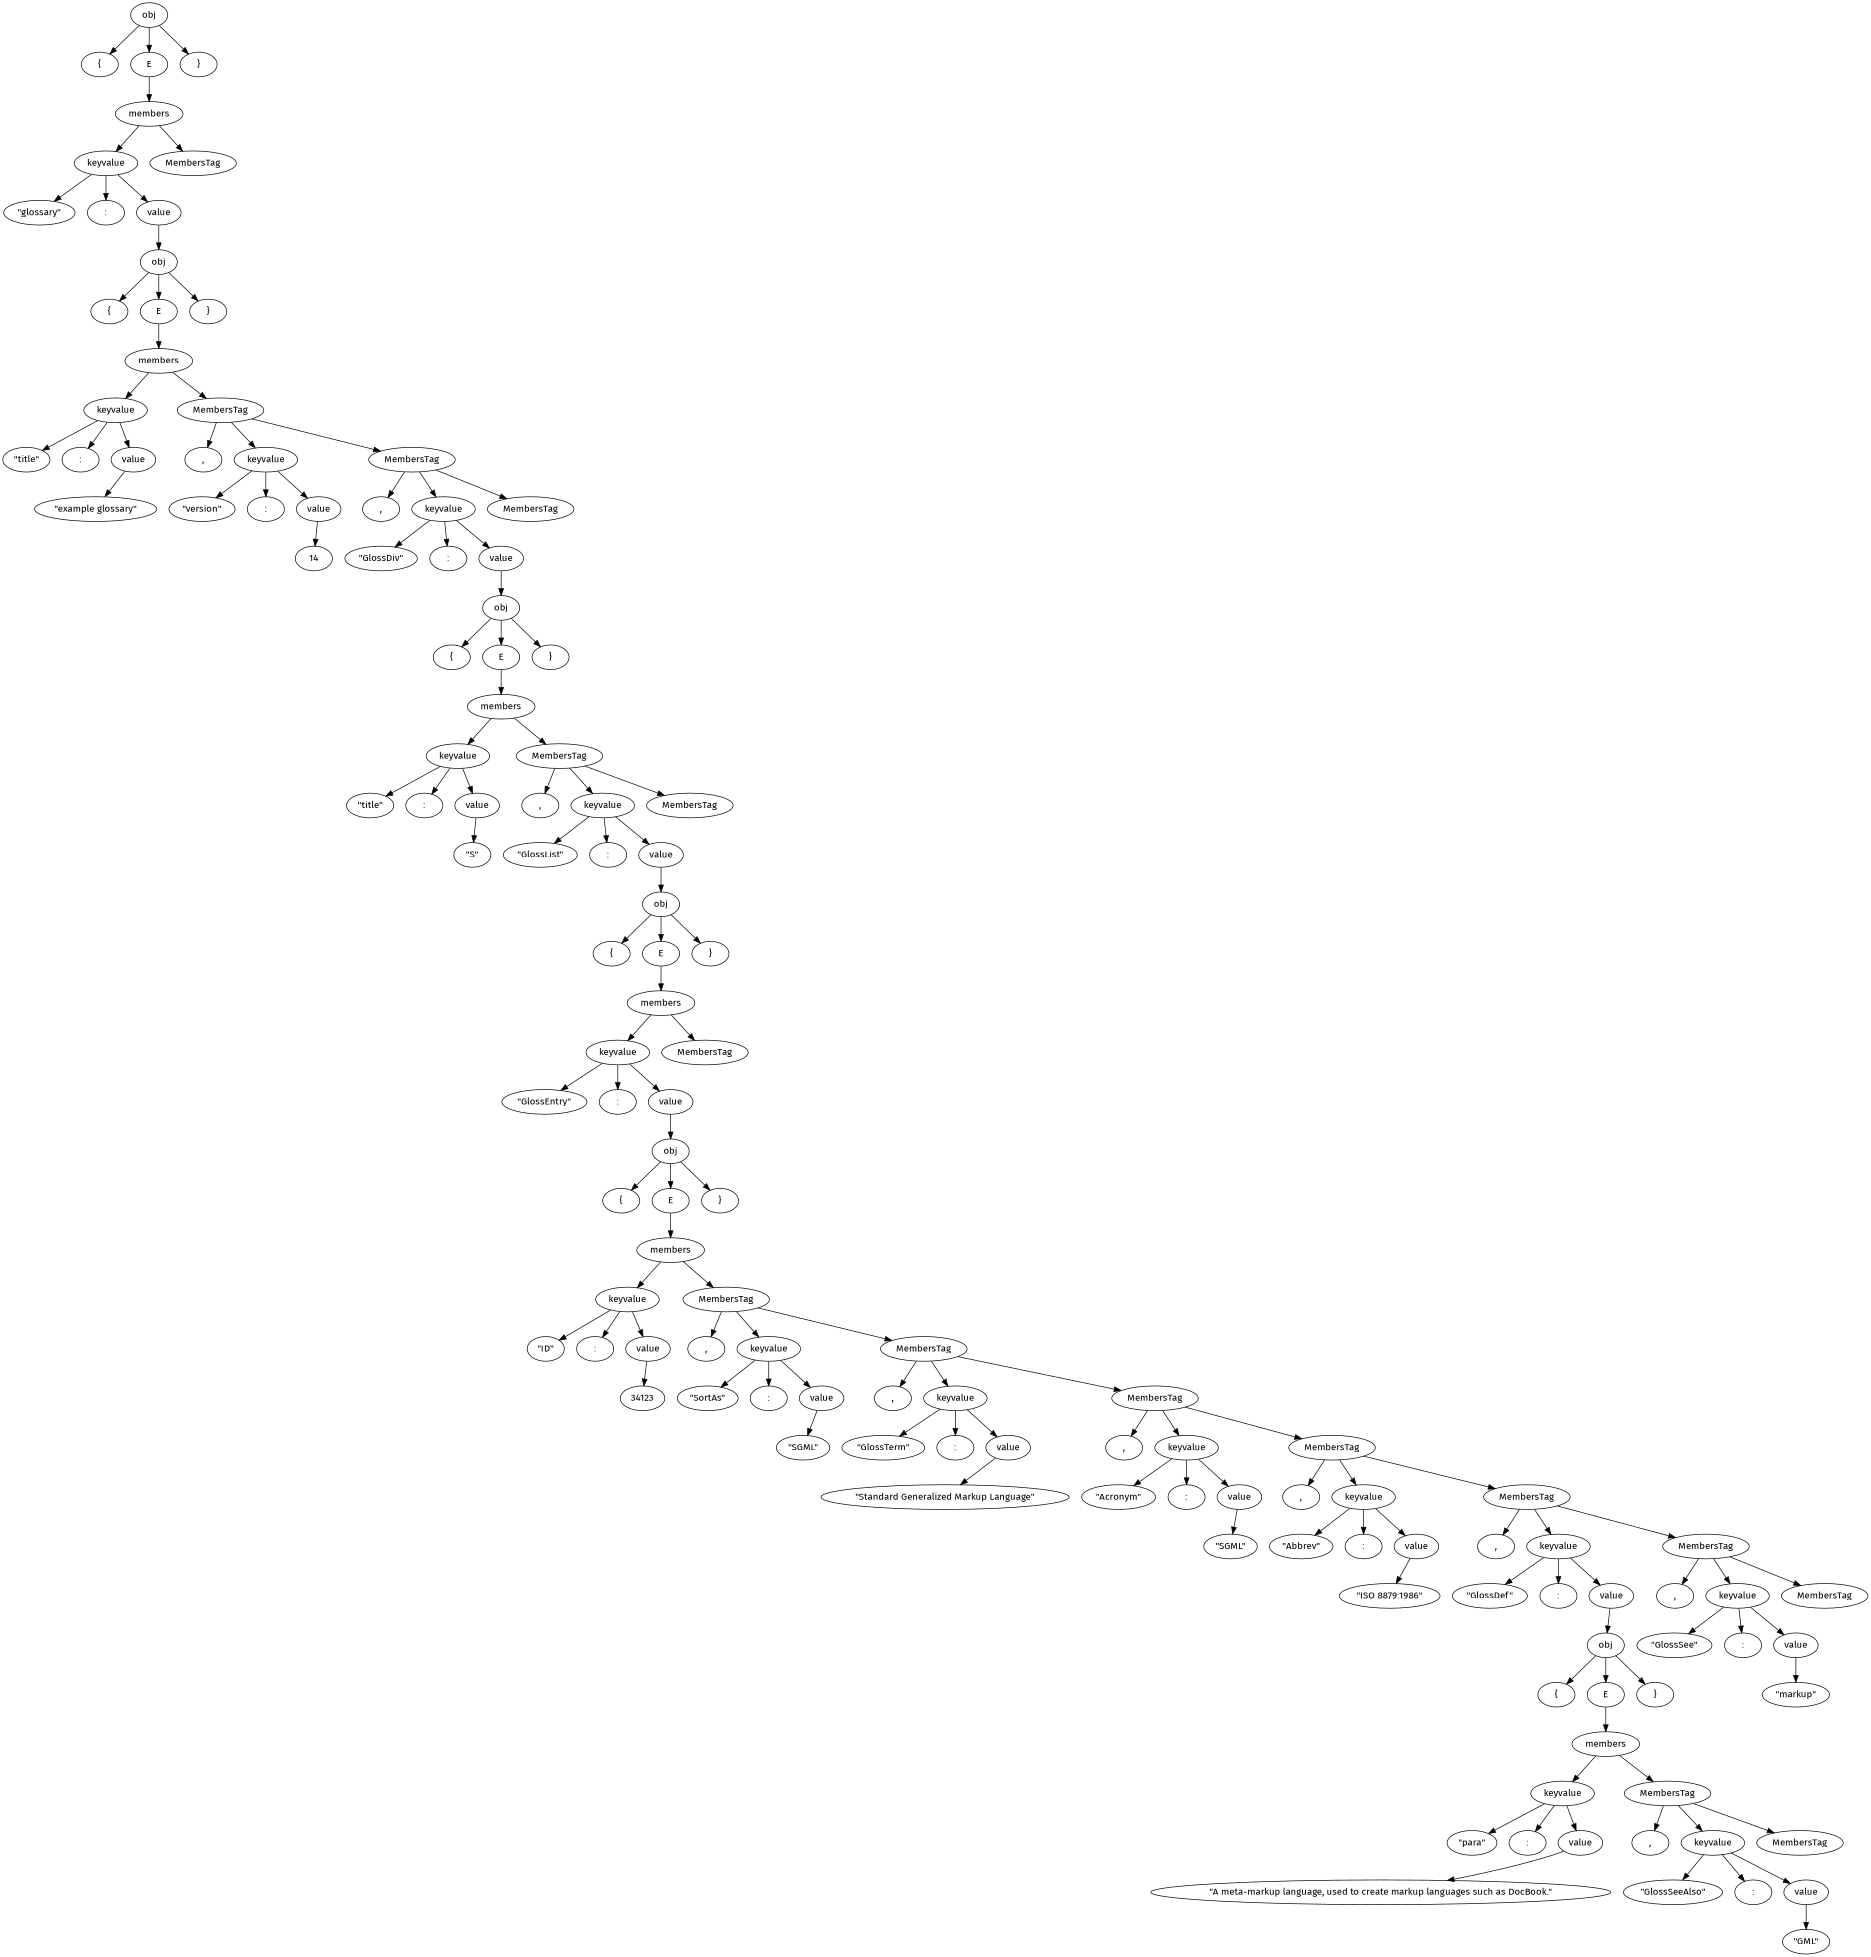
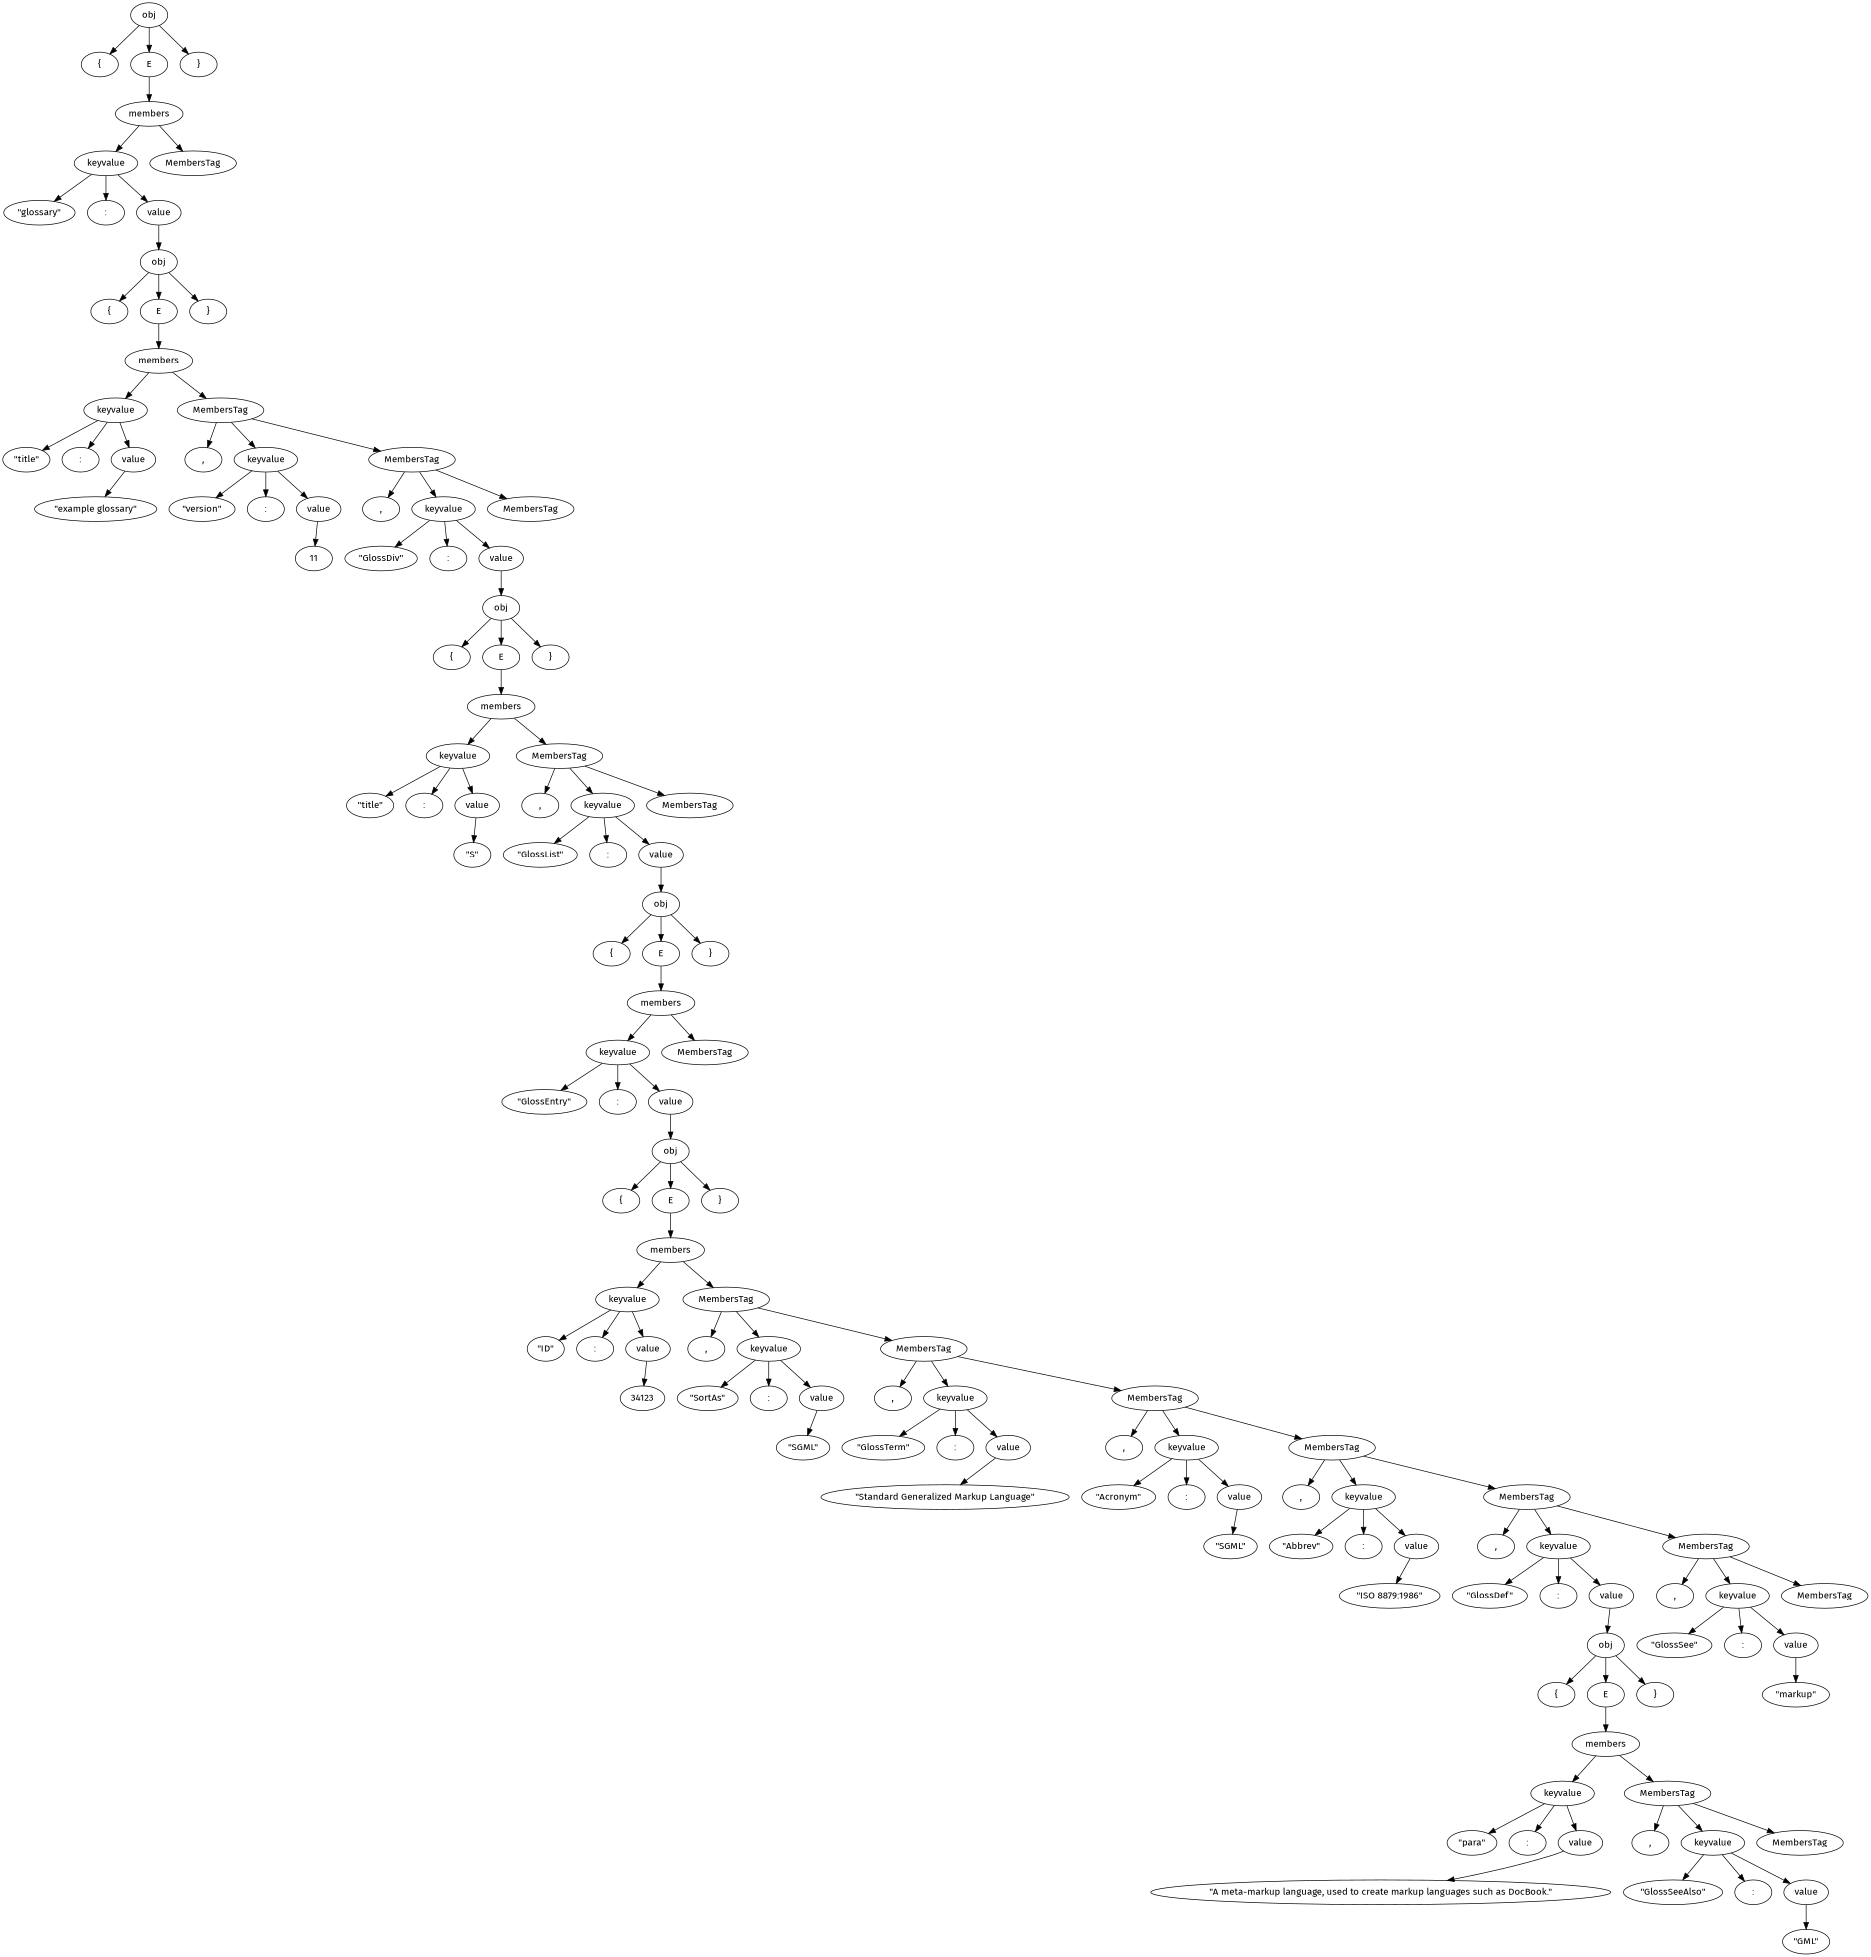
node "14": label "14" -> "11"
